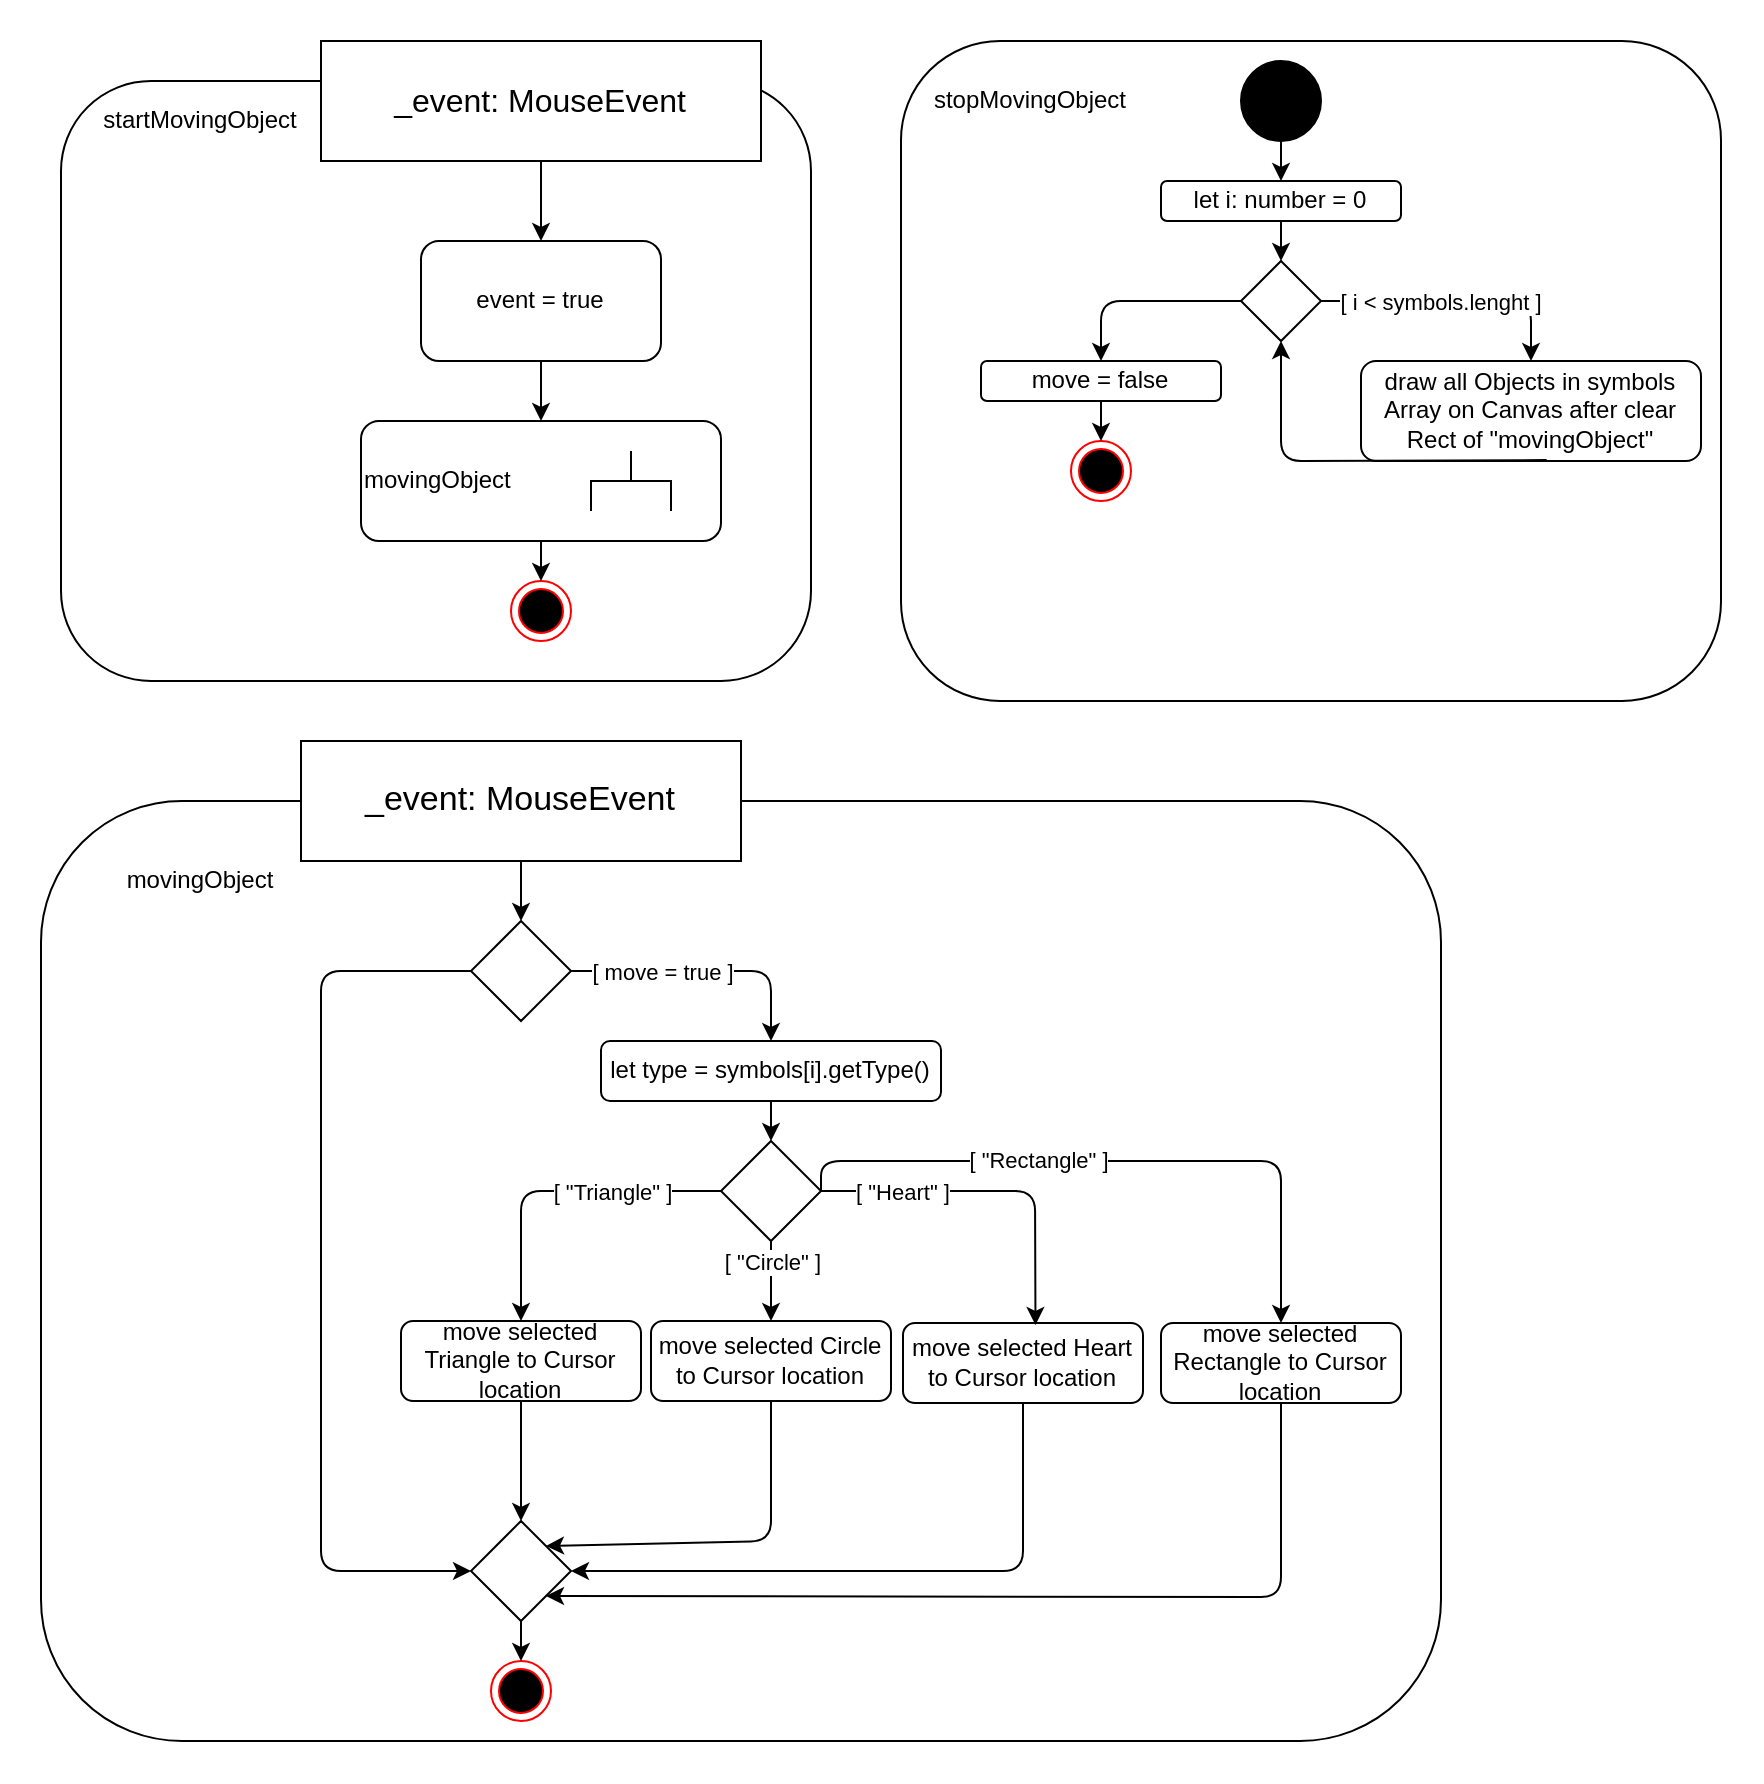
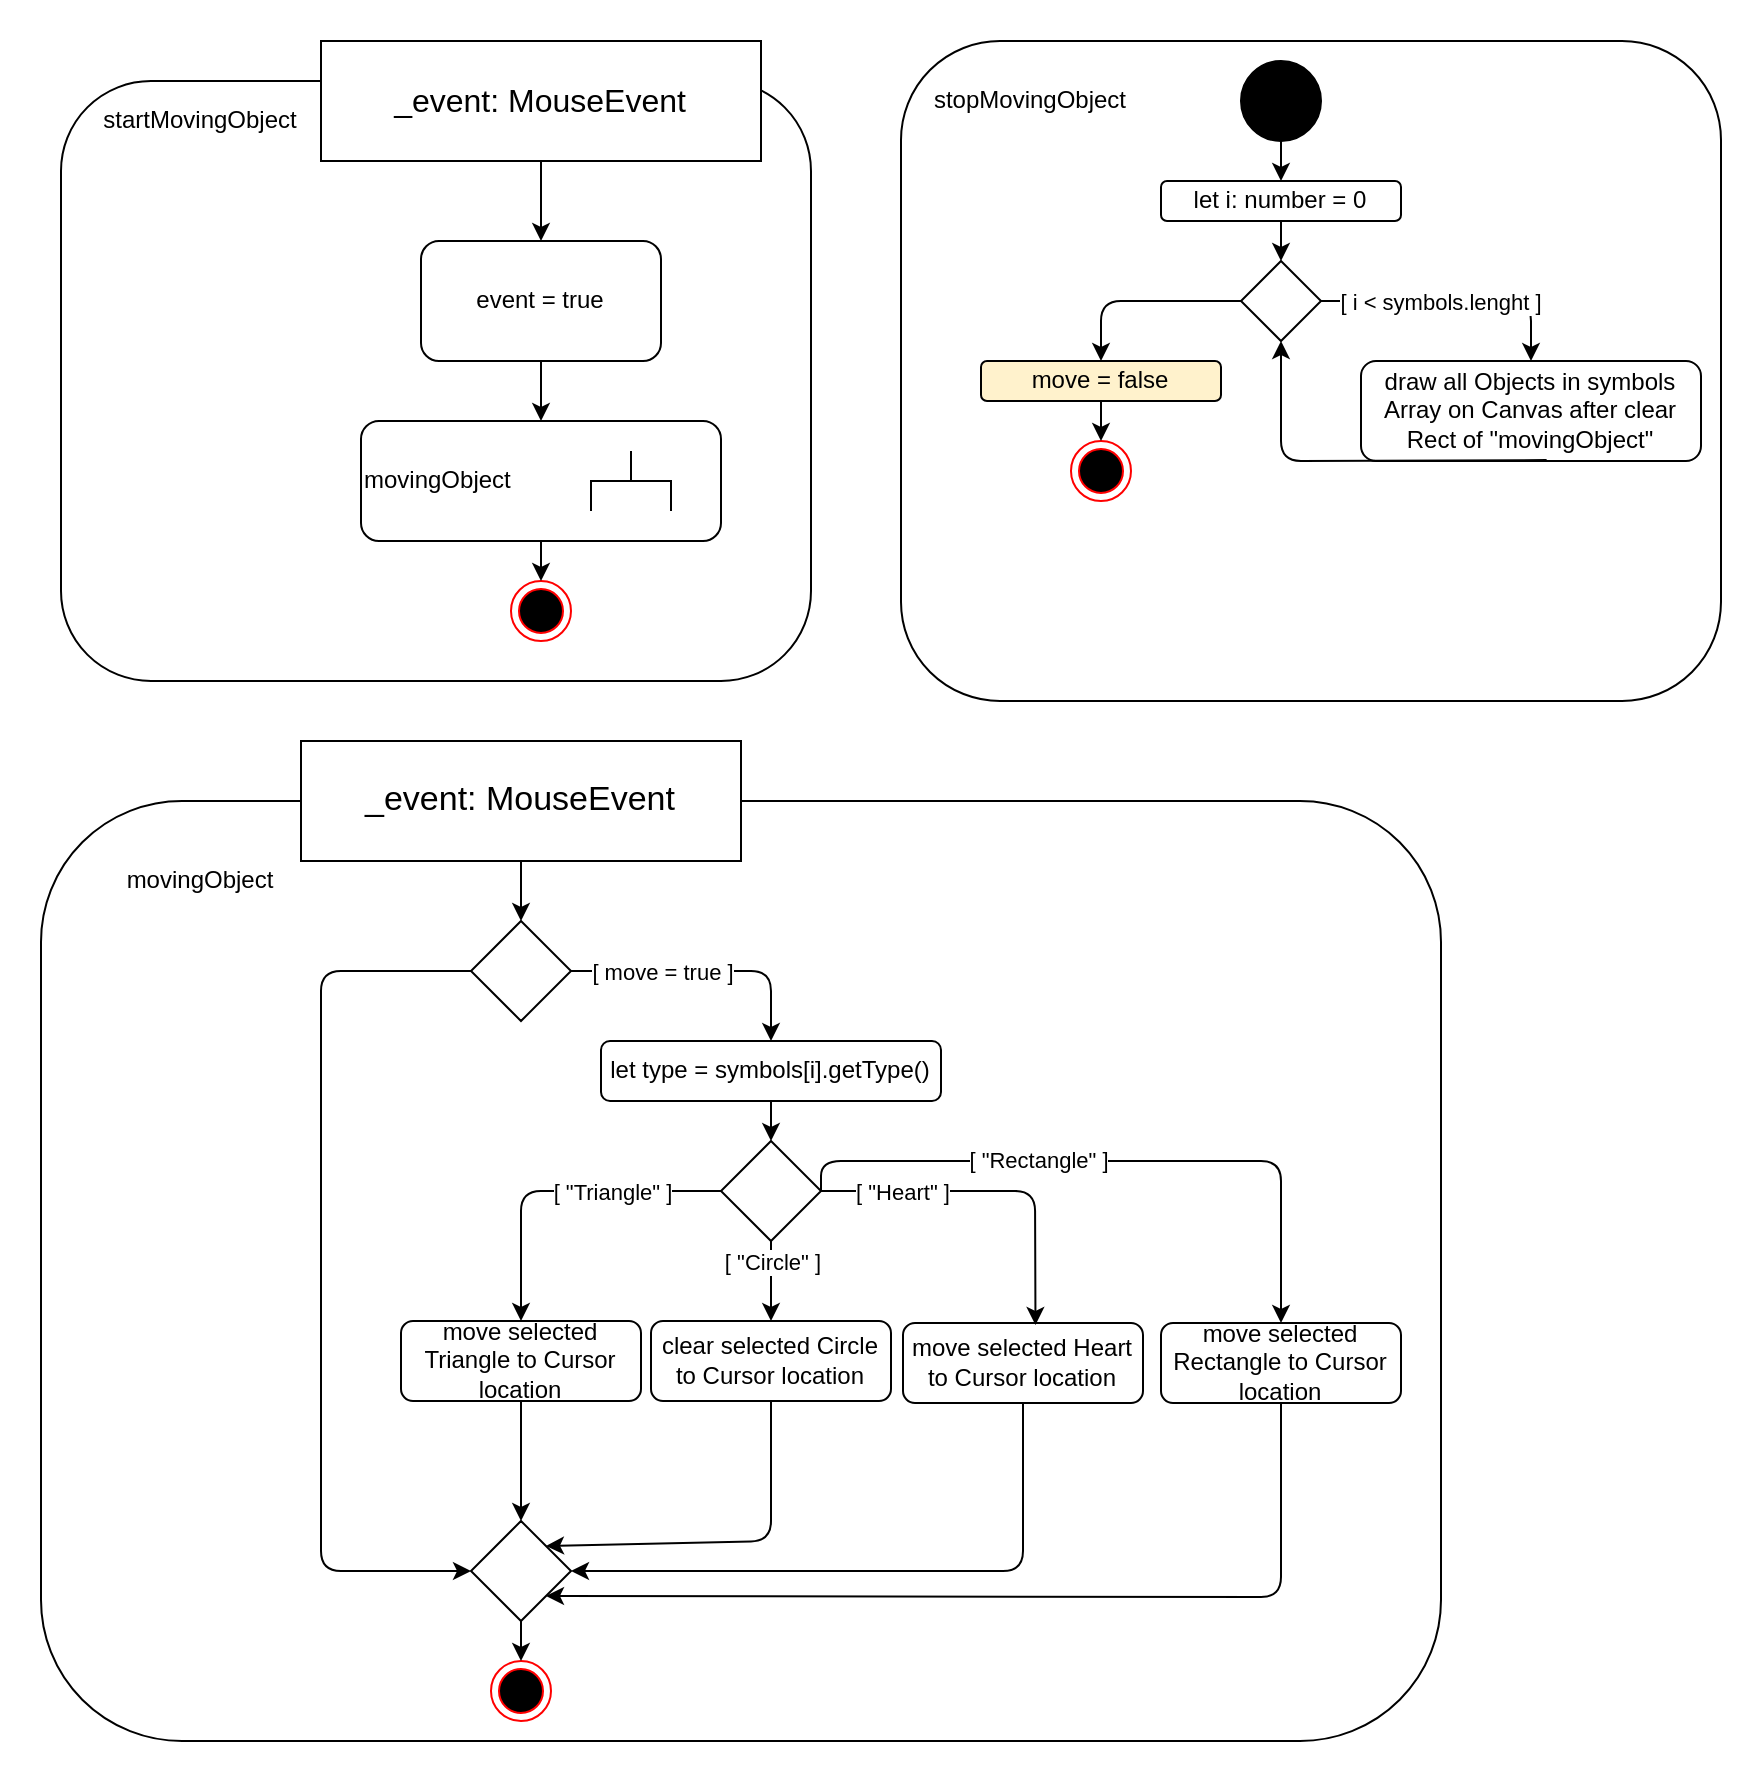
node "move = false": fillcolor #ffffff -> #fff2cc
node "move selected Circle to Cursor location": label "move selected Circle to Cursor location" -> "clear selected Circle to Cursor location"
